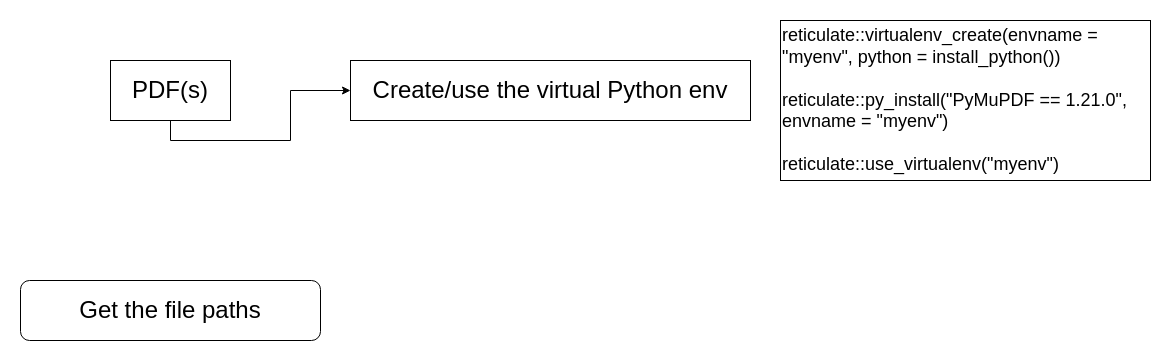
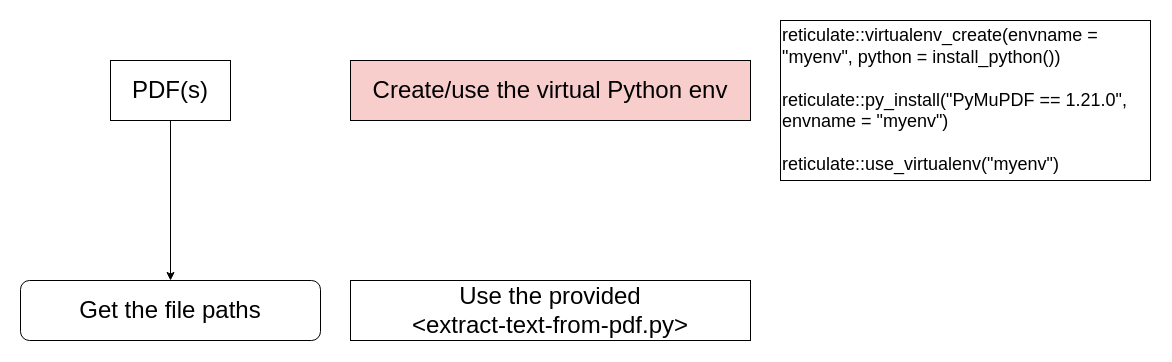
node "Create/use the virtual Python env": fillcolor #ffffff -> #f8cecc
edge "PDF(s)" -> "Create/use the virtual Python env": now "PDF(s)" -> "Get the file paths"
node "Use the provided <extract-text-from-pdf.py>": added
